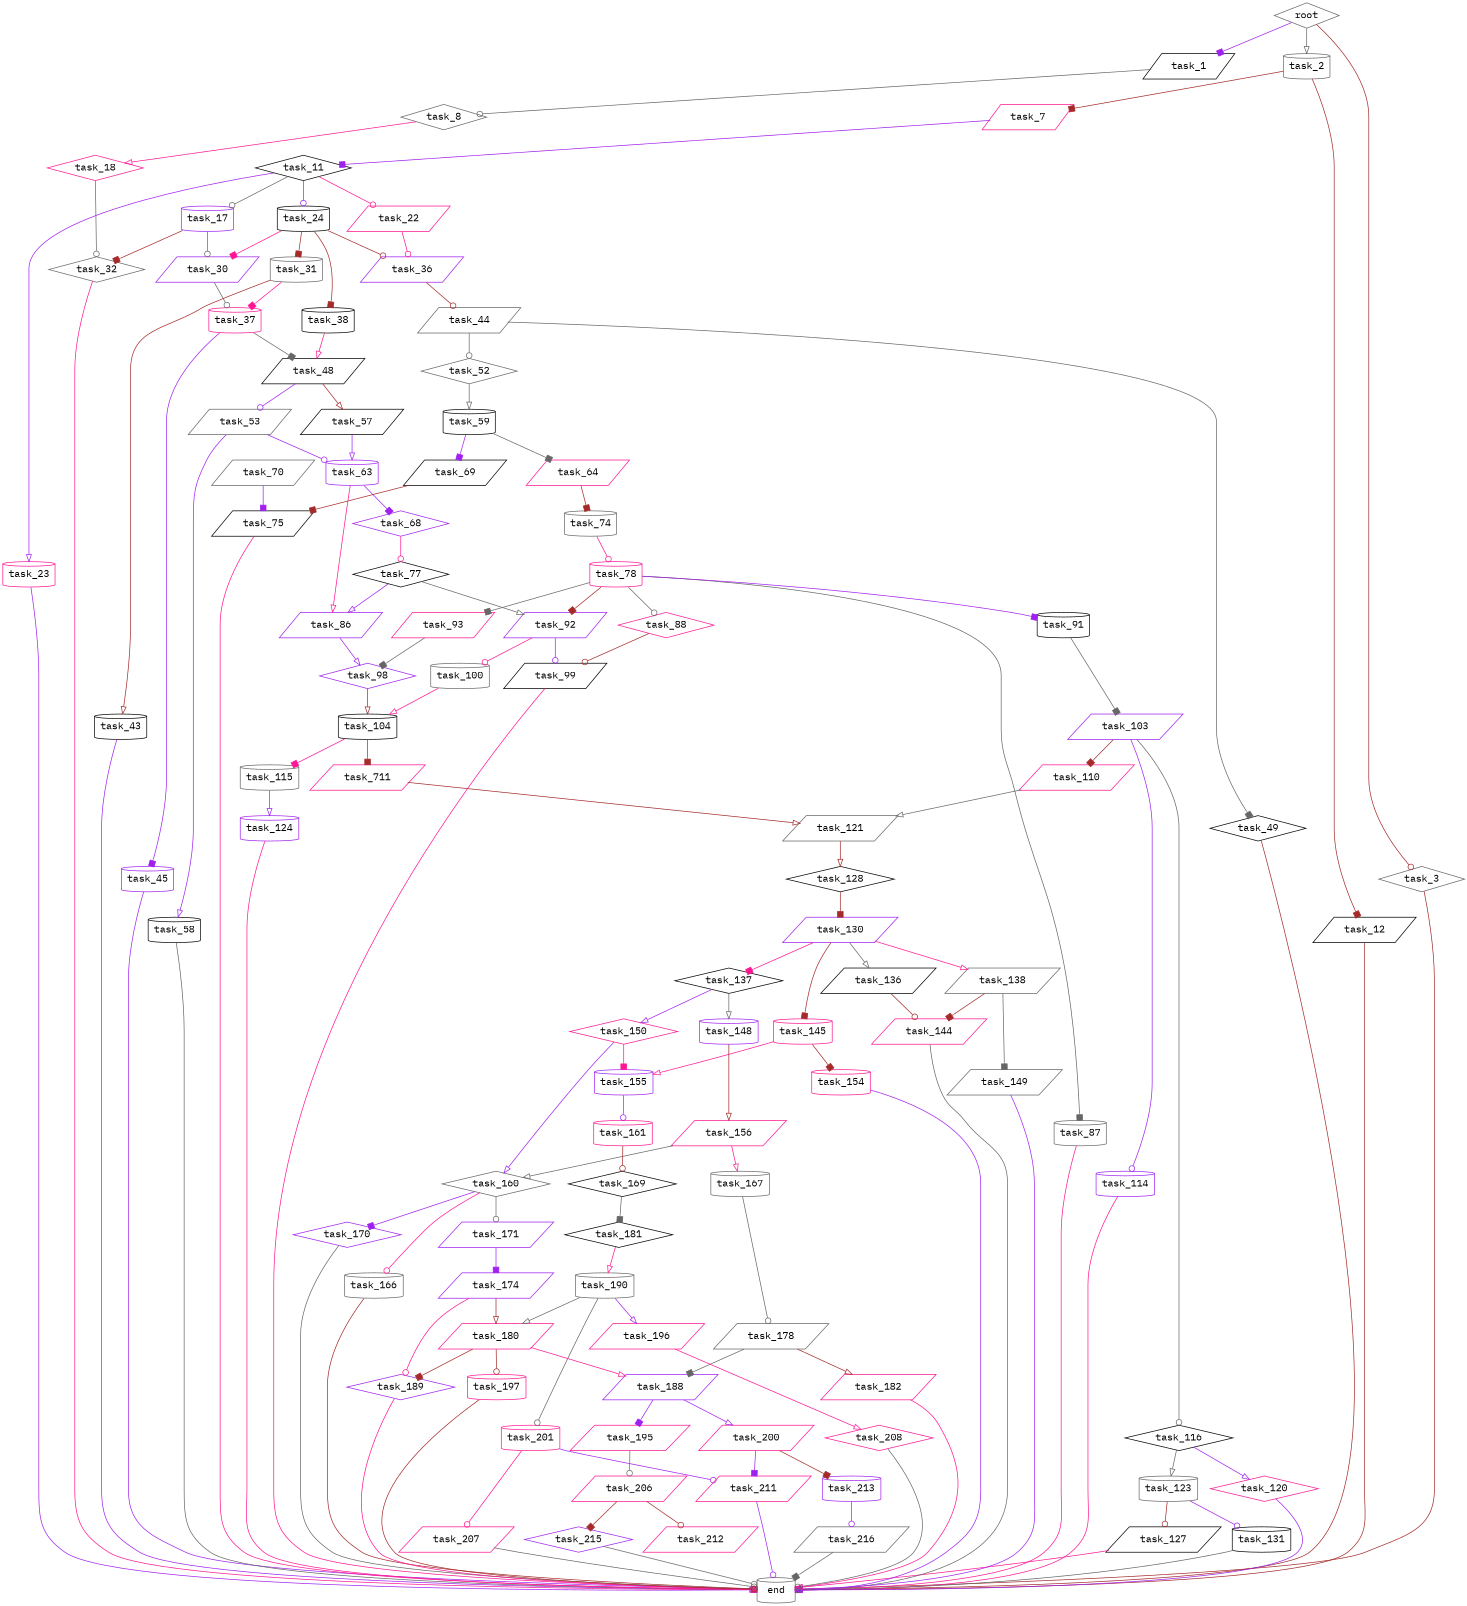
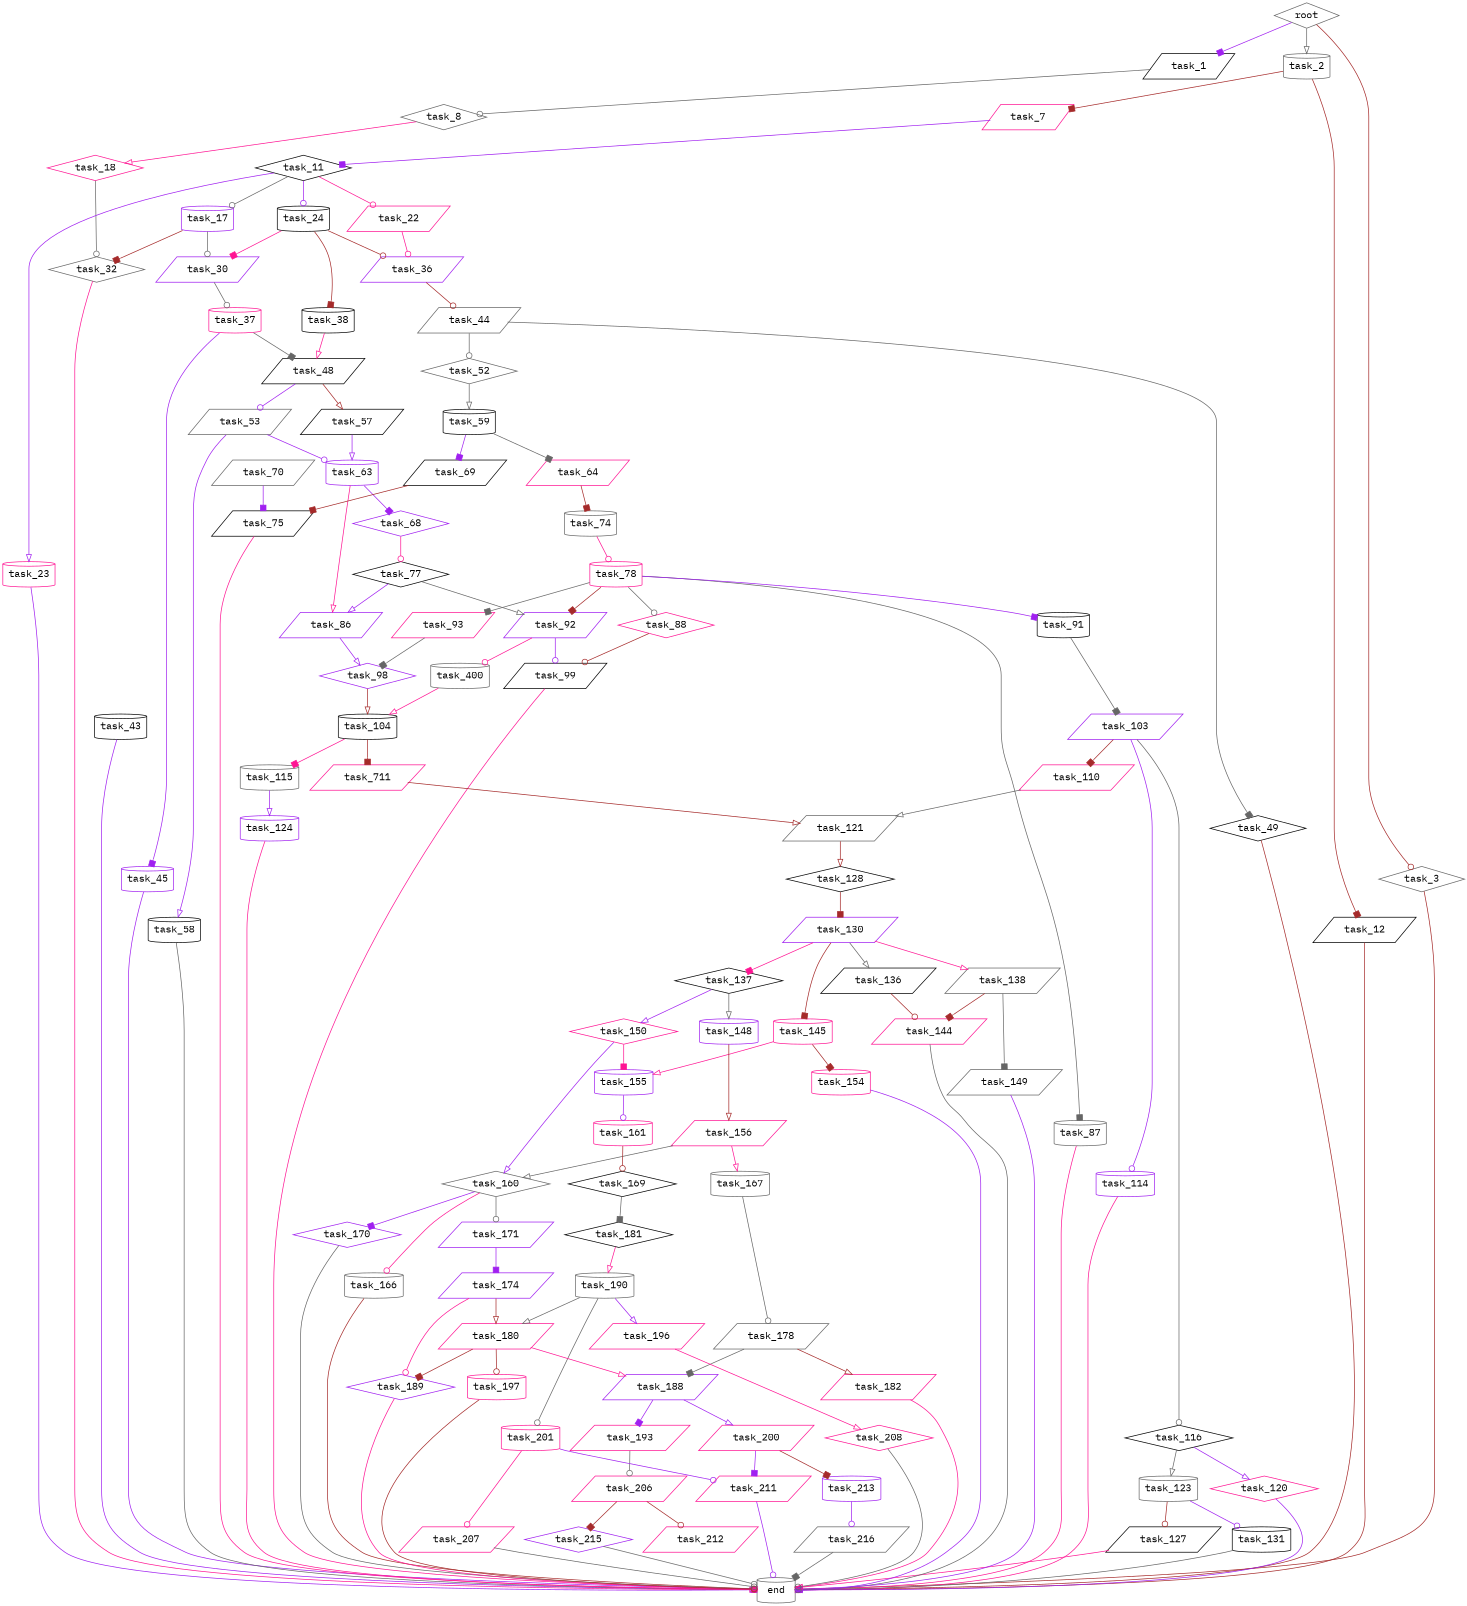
node "task_31": removed
node "task_100": label "task_100" -> "task_400"
node "task_195": label "task_195" -> "task_193"
